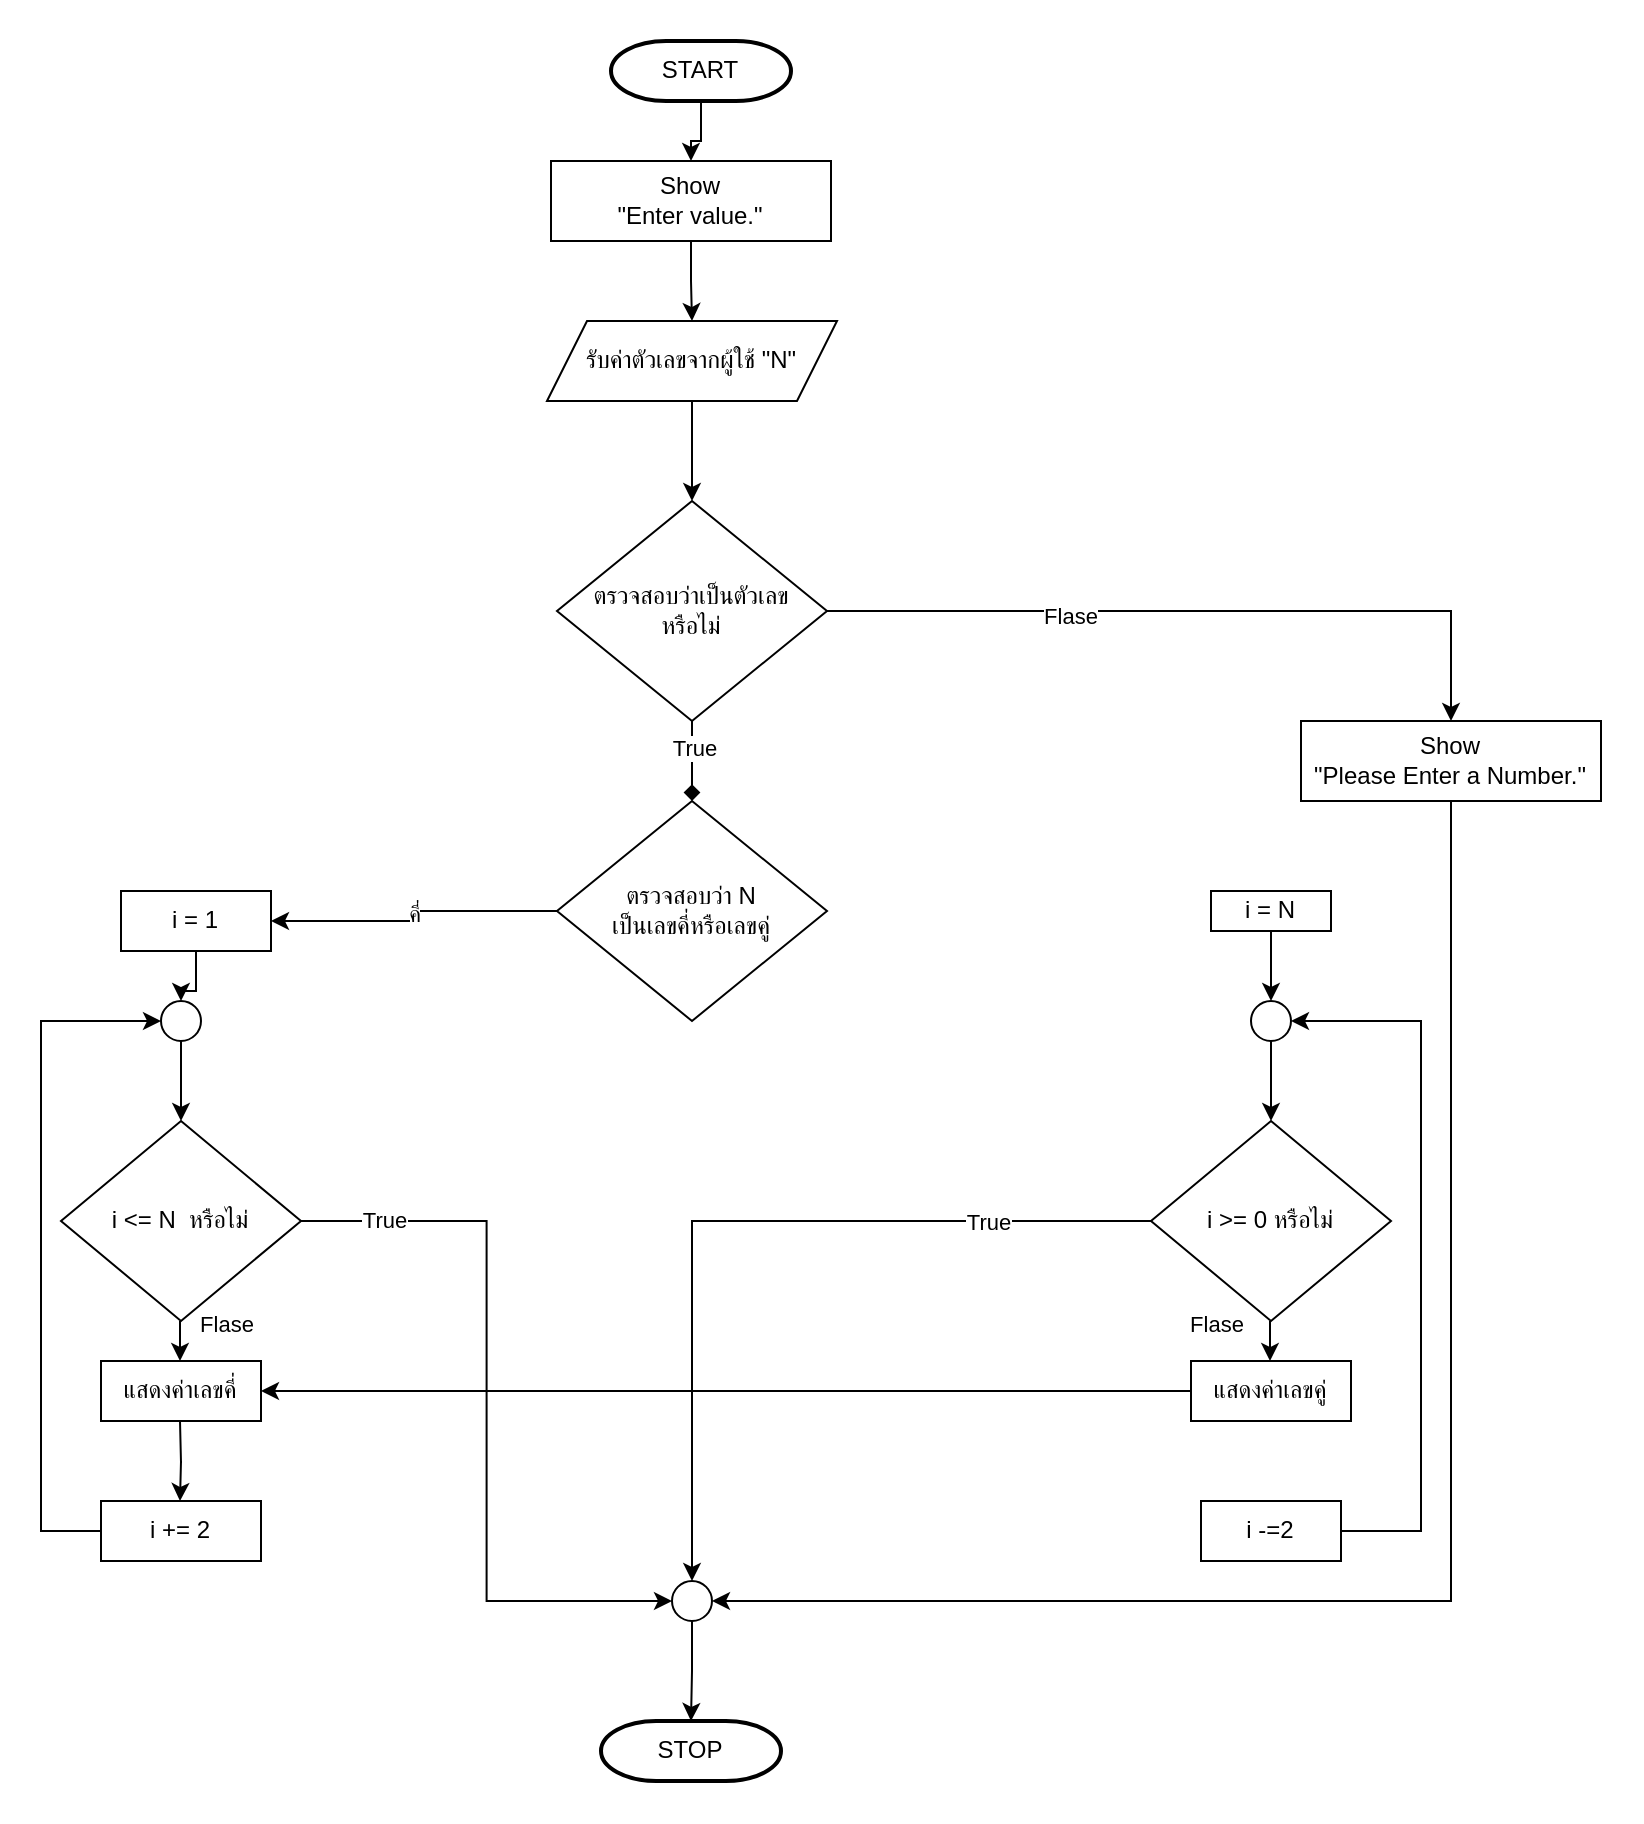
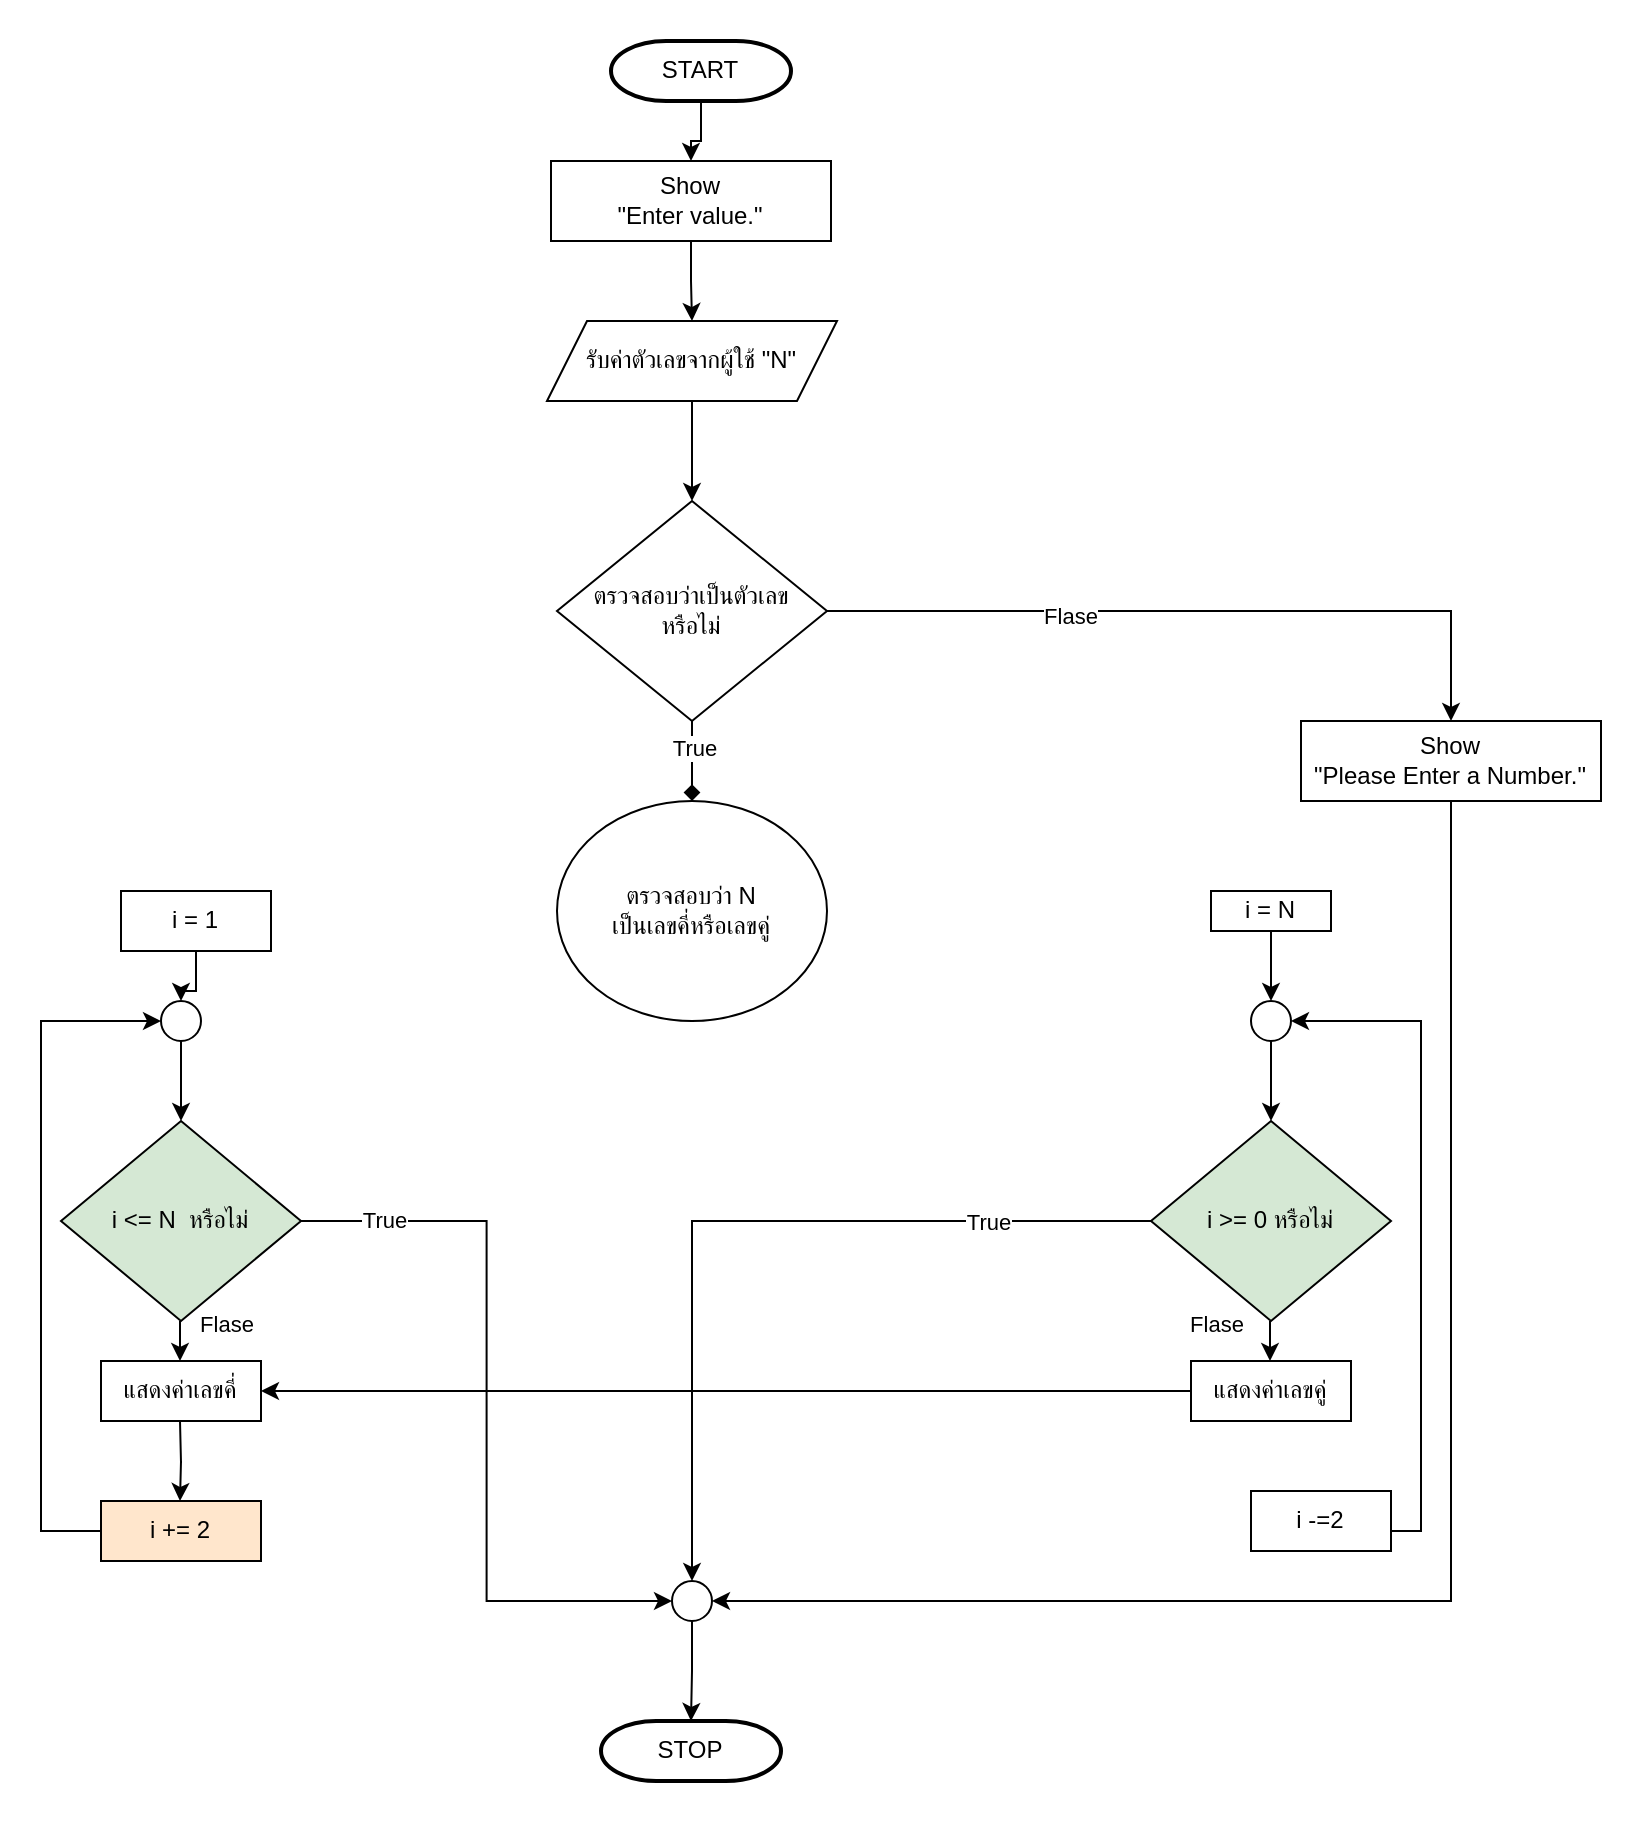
edge "ตรวจสอบว่า N เป็นเลขคี่หรือเลขคู่" -> "i = 1": removed, label "คี่"
node "ตรวจสอบว่า N เป็นเลขคี่หรือเลขคู่": shape diamond -> ellipse
node "i <= N หรือไม่": fillcolor #ffffff -> #d5e8d4
node "i >= 0 หรือไม่": fillcolor #ffffff -> #d5e8d4
node "i += 2": fillcolor #ffffff -> #ffe6cc
node "i -=2": moved (1271, 1531) -> (1321, 1521)
